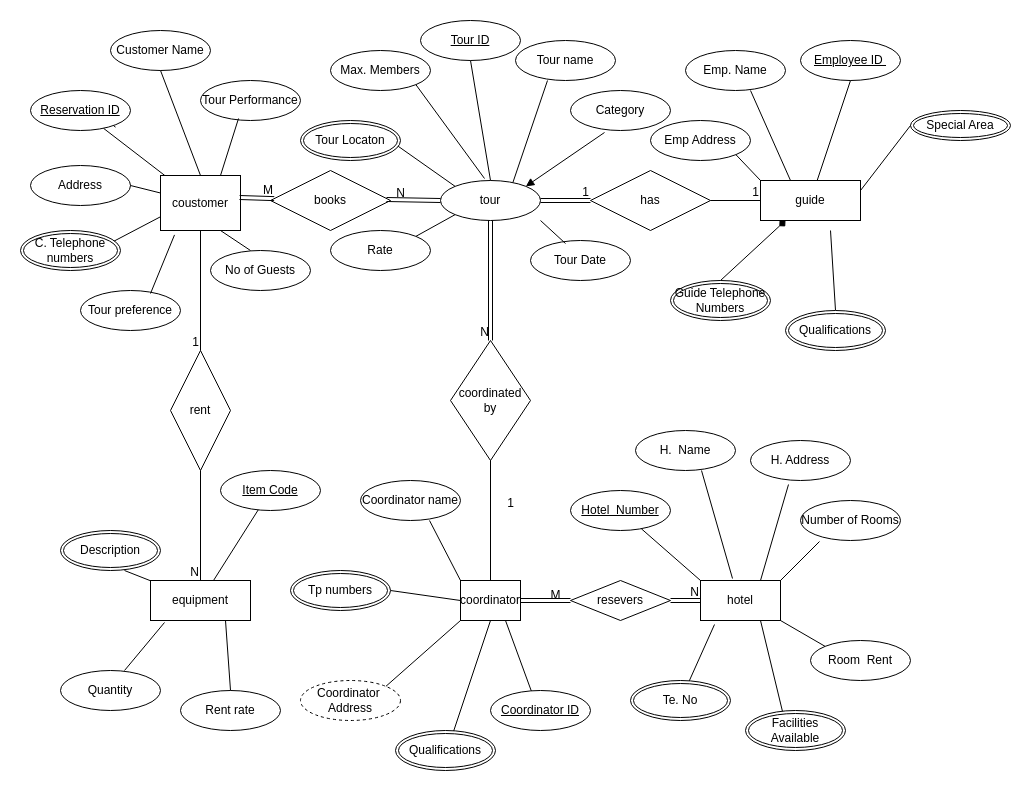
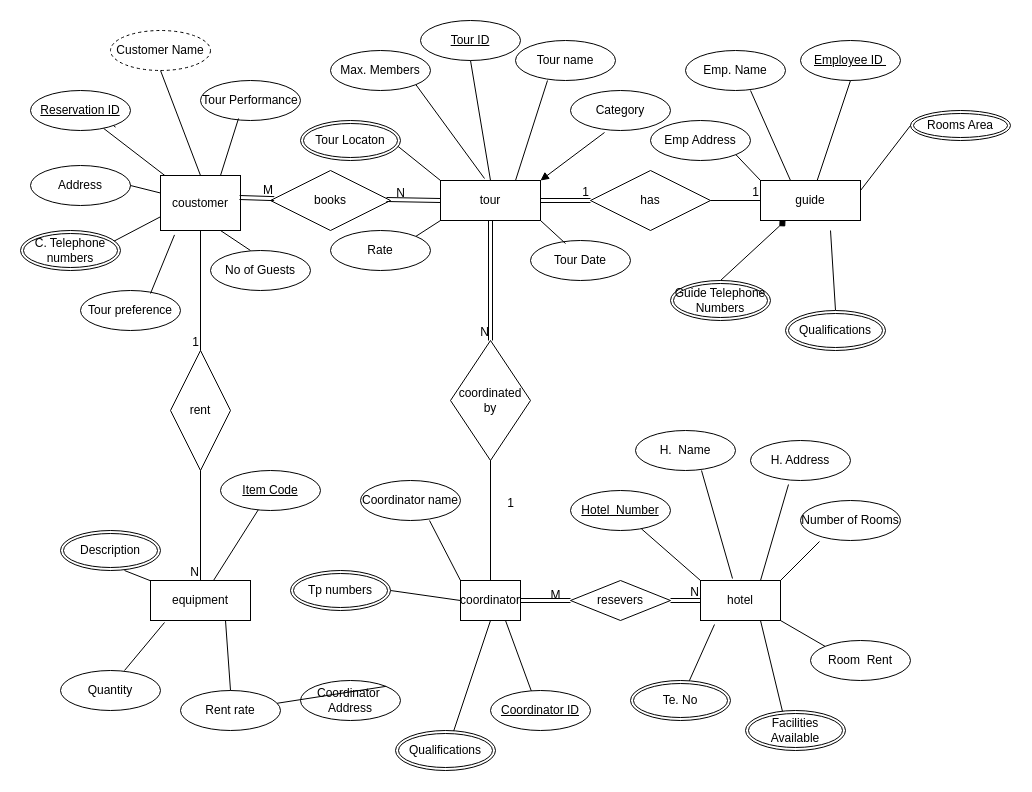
node "Customer Name": style solid -> dashed
node "Special Area": label "Special Area" -> "Rooms Area"
node "tour": shape ellipse -> rectangle
edge "coordinator" -- "Coordinator Address": now "Rent rate" -- "Coordinator Address"
node "Coordinator Address": style dashed -> solid
